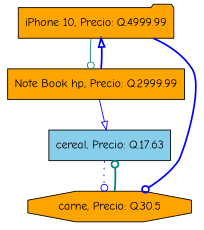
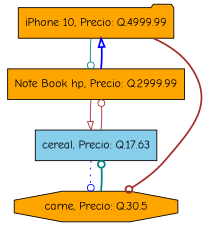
edge "Note Book hp, Precio: Q.2999.99" -> "cereal, Precio: Q.17.63": color blue -> brown
edge "iPhone 10, Precio: Q.4999.99" -> "carne, Precio: Q.30.5": color blue -> brown
edge "cereal, Precio: Q.17.63" -> "Note Book hp, Precio: Q.2999.99": added
